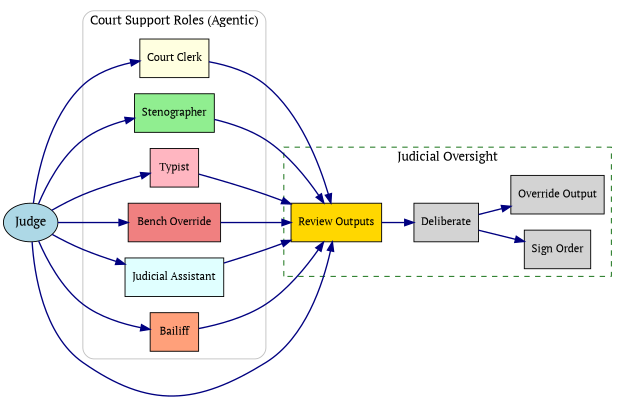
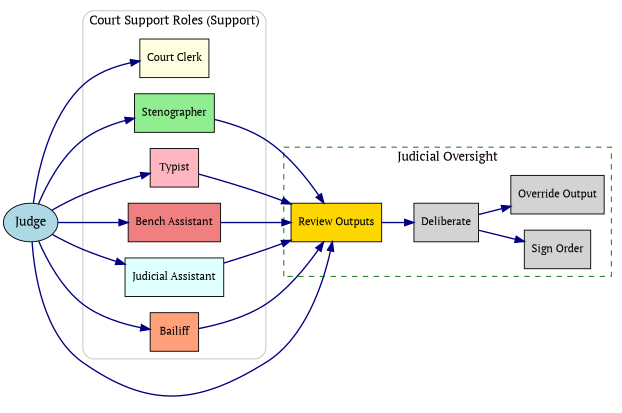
cluster "Court Support Roles (Agentic)": label "Court Support Roles (Agentic)" -> "Court Support Roles (Support)"
edge "Court Clerk" -> "Review Outputs": removed
node "Bench Override": label "Bench Override" -> "Bench Assistant"
